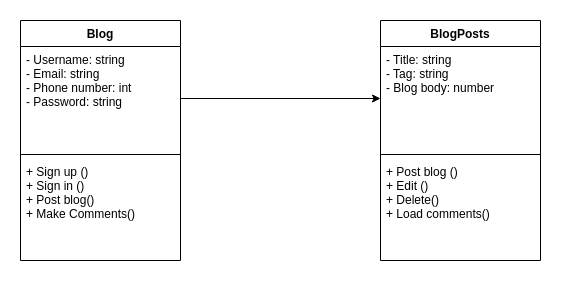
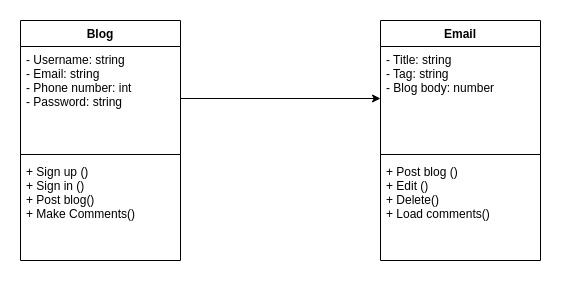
node "BlogPosts": label "BlogPosts" -> "Email"
